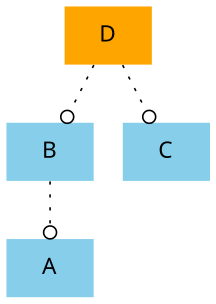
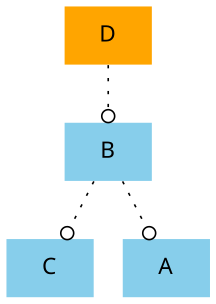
edge "D" -> "C": now "B" -> "C"
